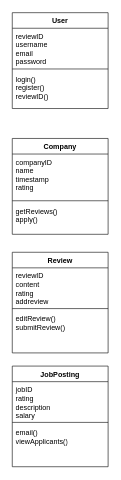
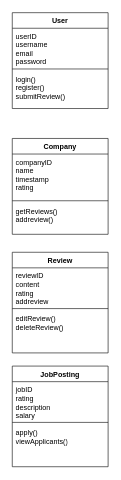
node "reviewID username email password": label "reviewID username email password" -> "userID username email password"
node "login() register() reviewID()": label "login() register() reviewID()" -> "login() register() submitReview()"
node "getReviews() apply()": label "getReviews() apply()" -> "getReviews() addreview()"
node "editReview() submitReview()": label "editReview() submitReview()" -> "editReview() deleteReview()"
node "email() viewApplicants()": label "email() viewApplicants()" -> "apply() viewApplicants()"
